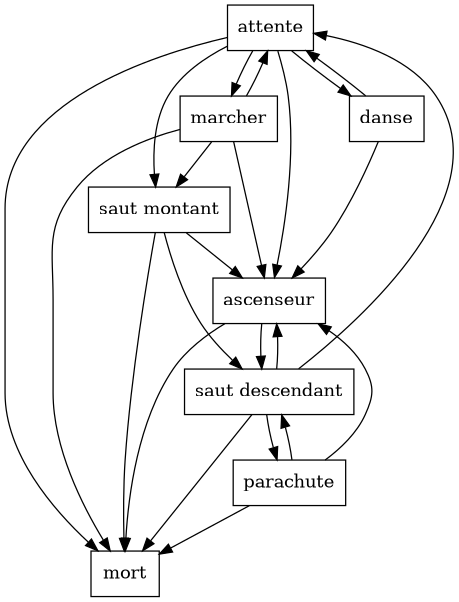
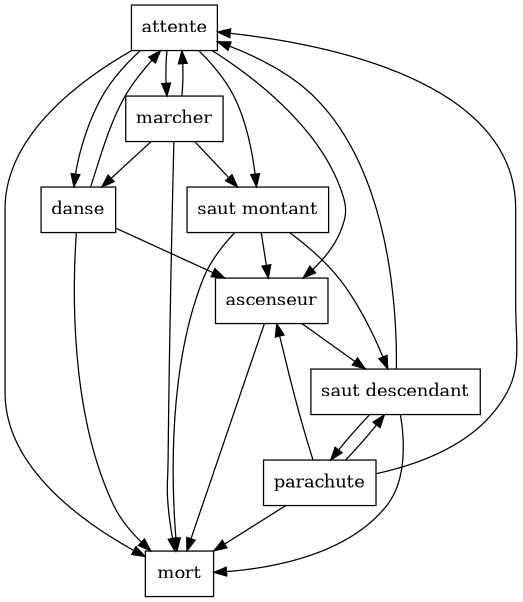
edge "parachute" -> "attente": added
edge "marcher" -> "ascenseur": now "marcher" -> "danse"
edge "saut descendant" -> "ascenseur": removed
edge "danse" -> "mort": added
